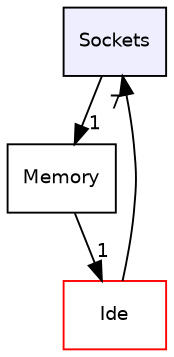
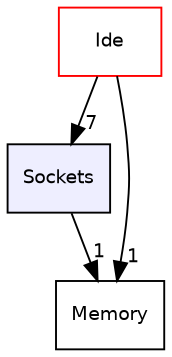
edge "Memory" -> "Ide": reversed
